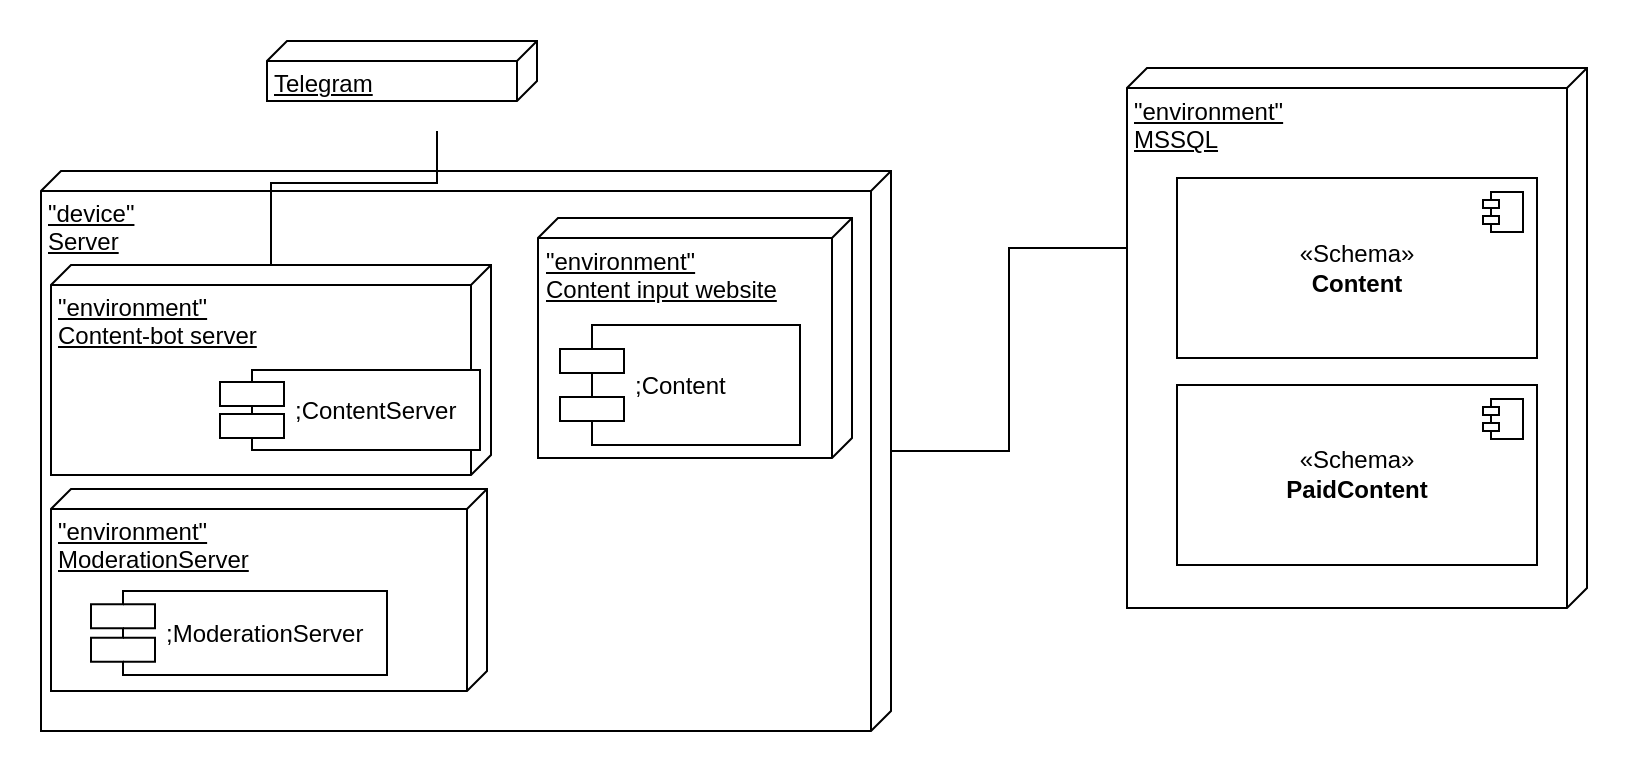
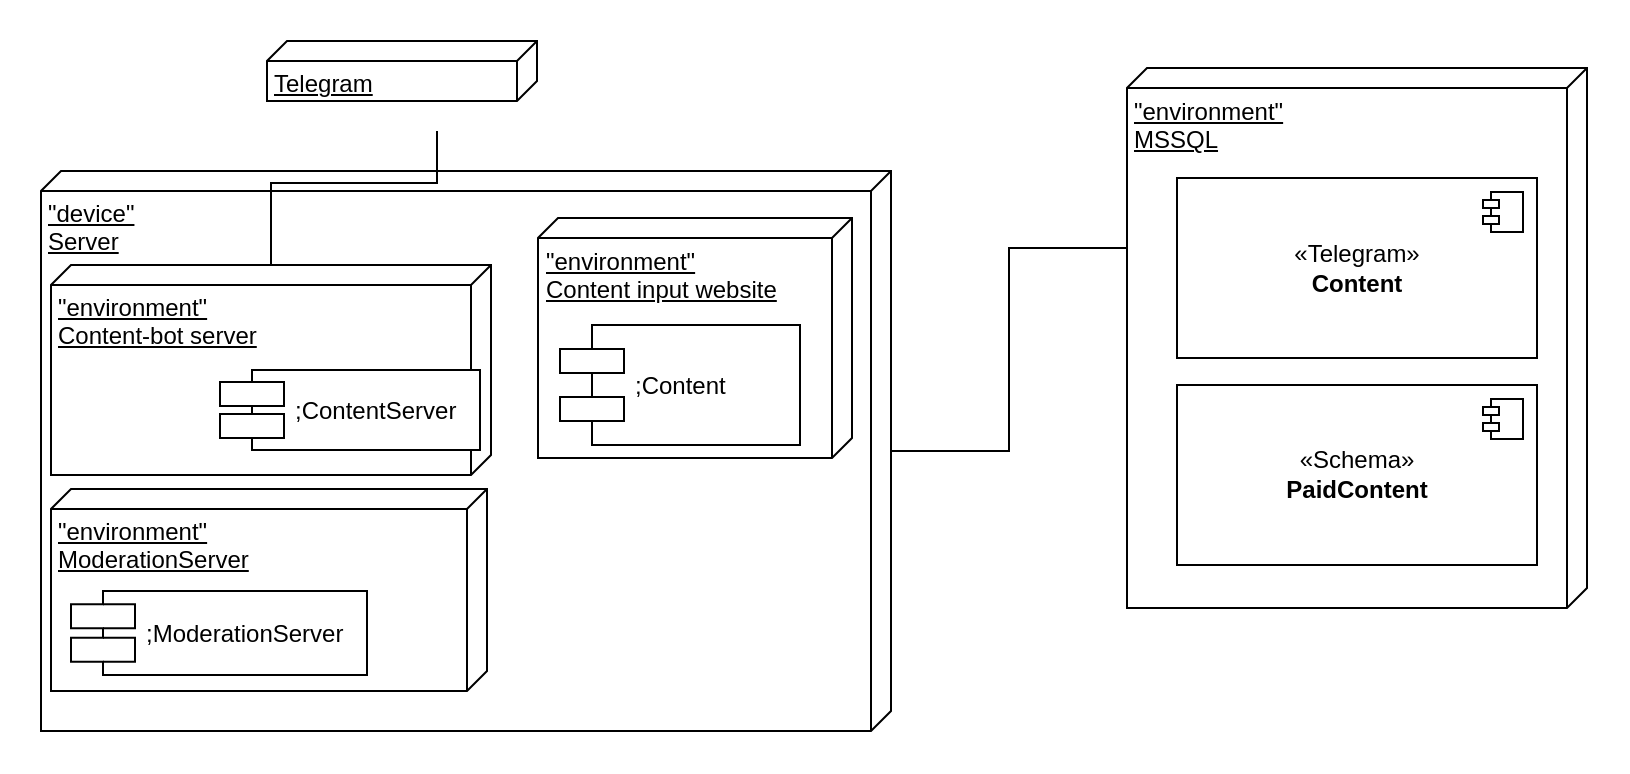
node "«Schema» Content": label "«Schema» Content" -> "«Telegram» Content"
node ";ModerationServer": moved (239, 633) -> (219, 633)
